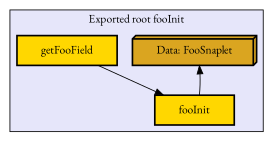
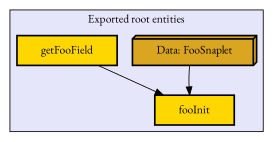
cluster "Exported root fooInit": label "Exported root fooInit" -> "Exported root entities"
edge "fooInit" -> "Data: FooSnaplet": reversed
